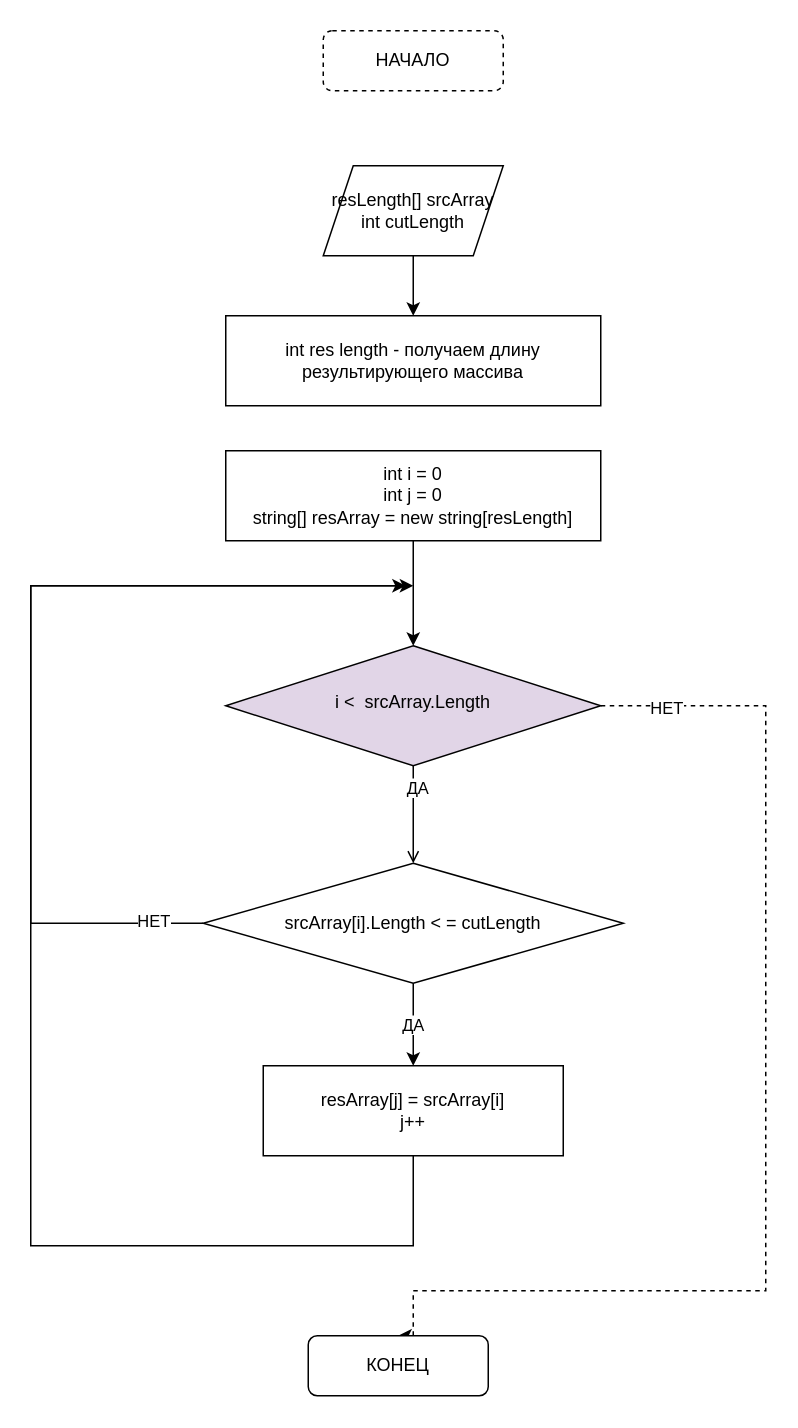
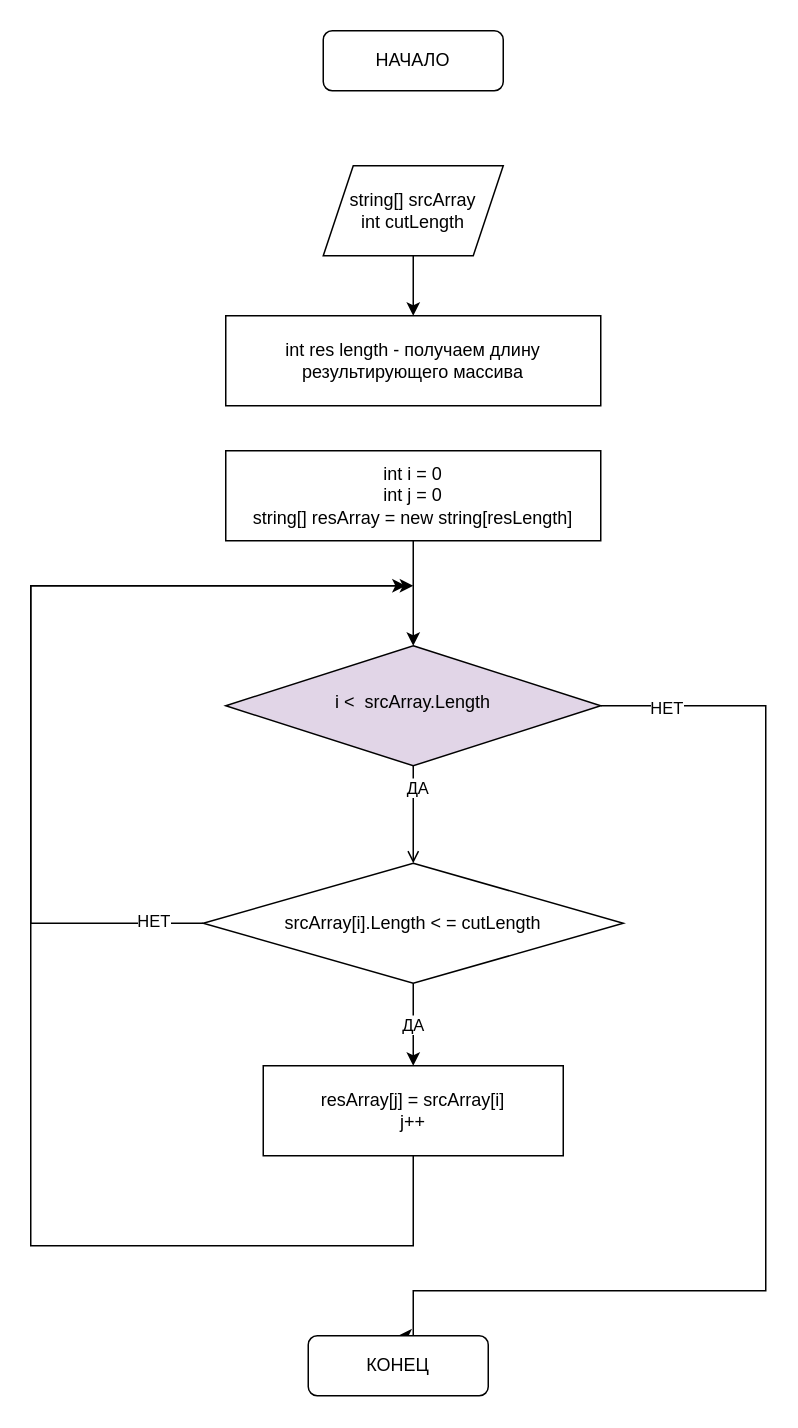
node "НАЧАЛО": style dashed -> solid
node "resLength[] srcArray int cutLength": label "resLength[] srcArray int cutLength" -> "string[] srcArray int cutLength"
edge "i < srcArray.Length" -> "КОНЕЦ": style dashed -> solid
